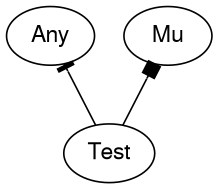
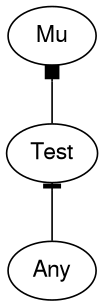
edge "Test" -> "Any": reversed
